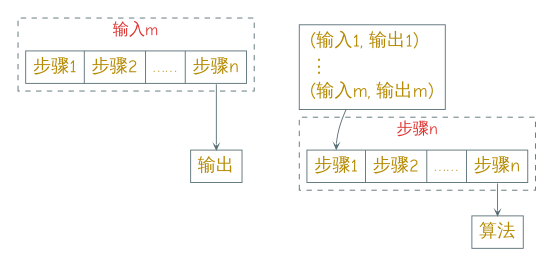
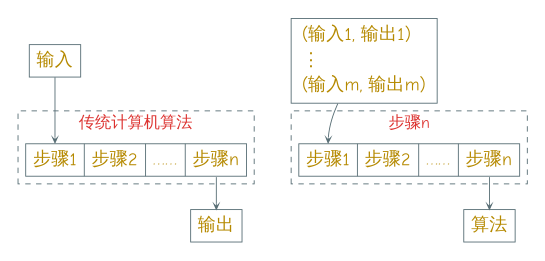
cluster "输入m": label "输入m" -> "传统计算机算法"
node "输入": added
